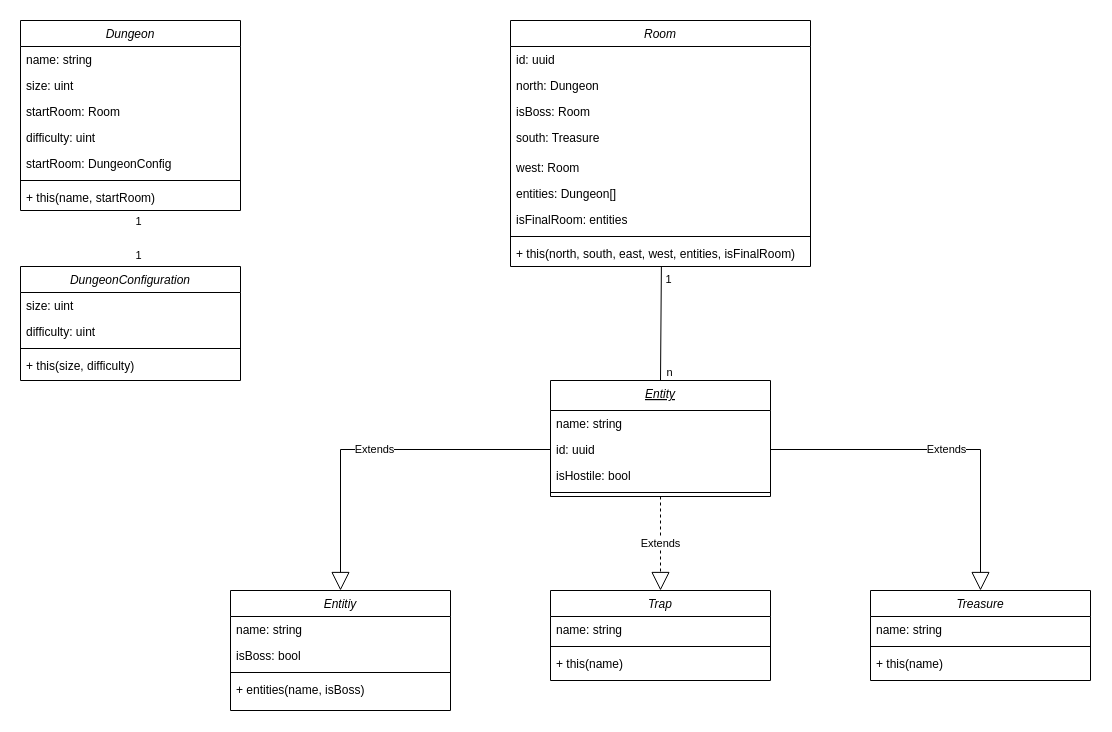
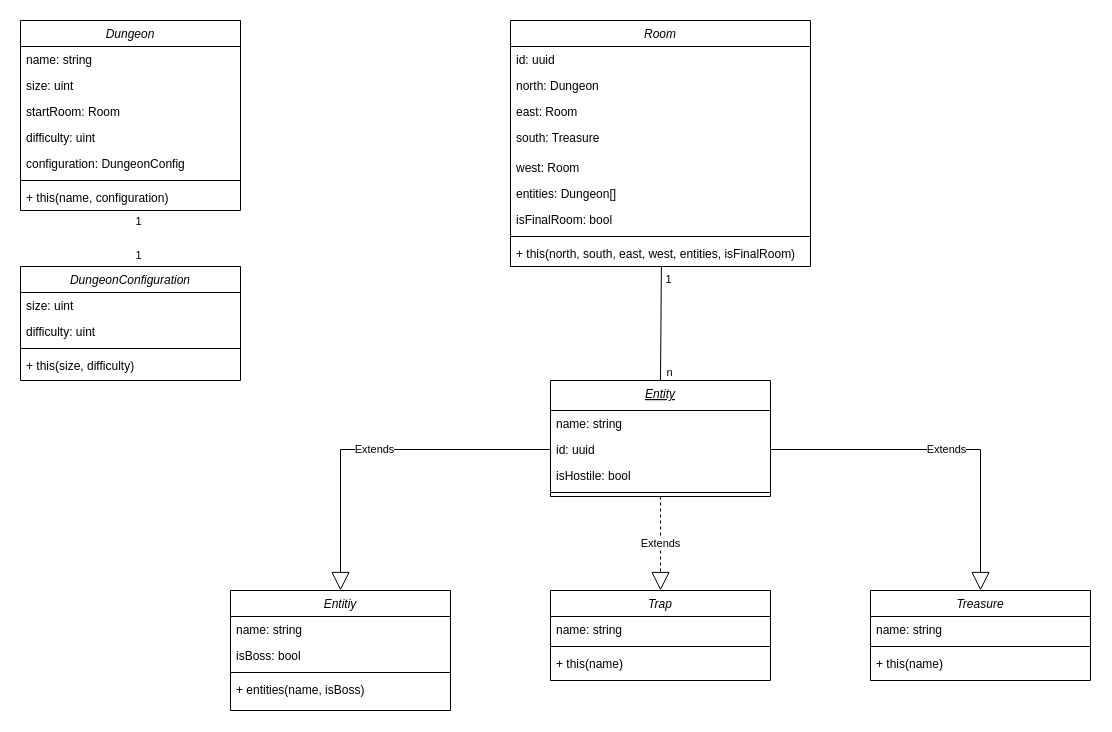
node "isBoss: Room": label "isBoss: Room" -> "east: Room"
node "startRoom: DungeonConfig": label "startRoom: DungeonConfig" -> "configuration: DungeonConfig"
node "+ this(name, startRoom)": label "+ this(name, startRoom)" -> "+ this(name, configuration)"
node "isFinalRoom: entities": label "isFinalRoom: entities" -> "isFinalRoom: bool"
